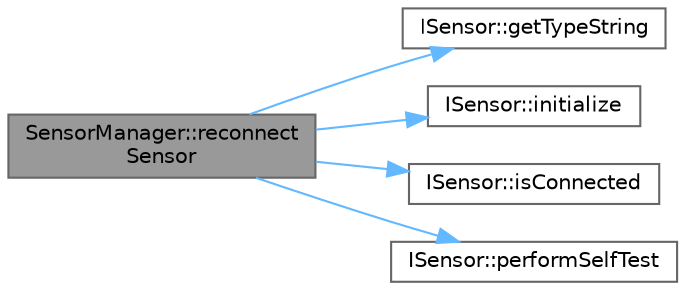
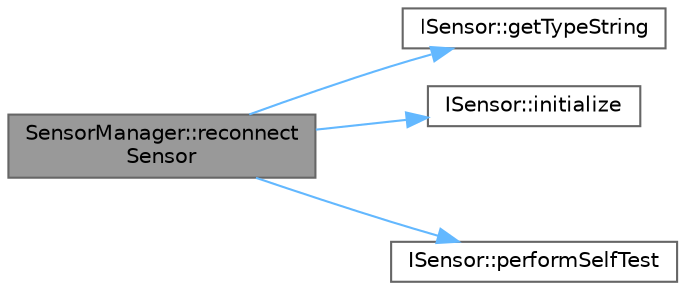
node "ISensor::isConnected": removed
